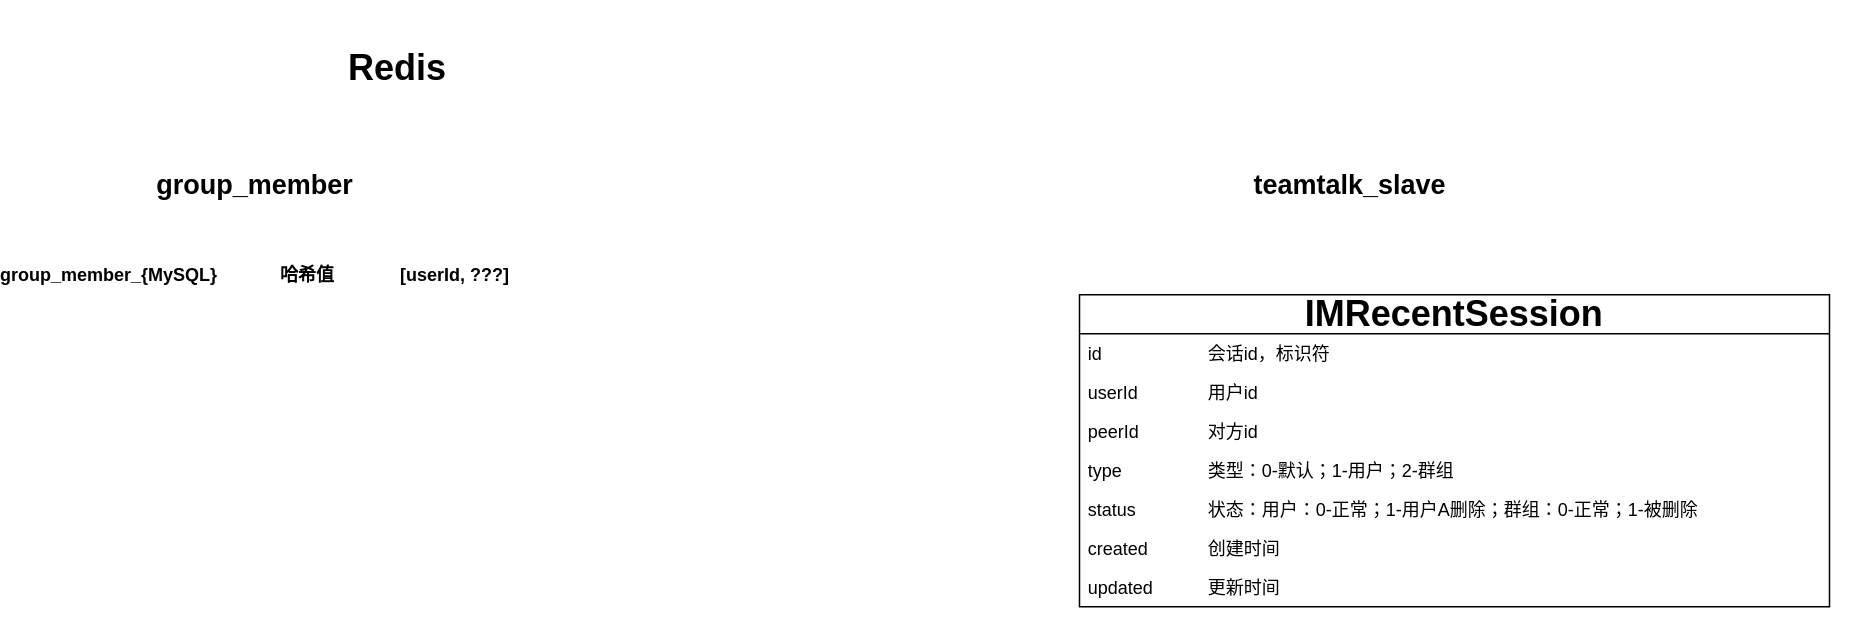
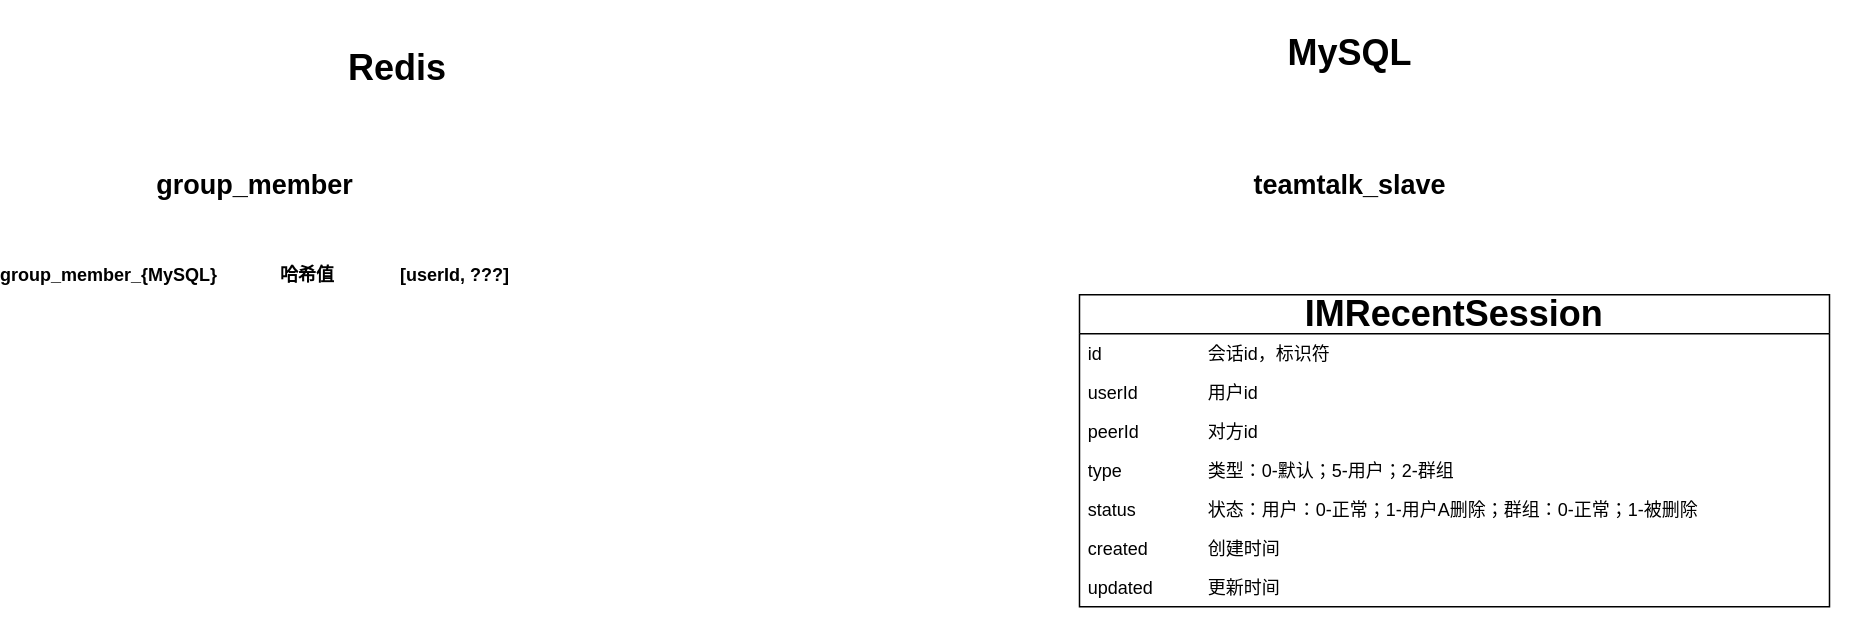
node "MySQL": added
node "type 类型：0-默认；1-用户；2-群组": label "type 类型：0-默认；1-用户；2-群组" -> "type 类型：0-默认；5-用户；2-群组"
